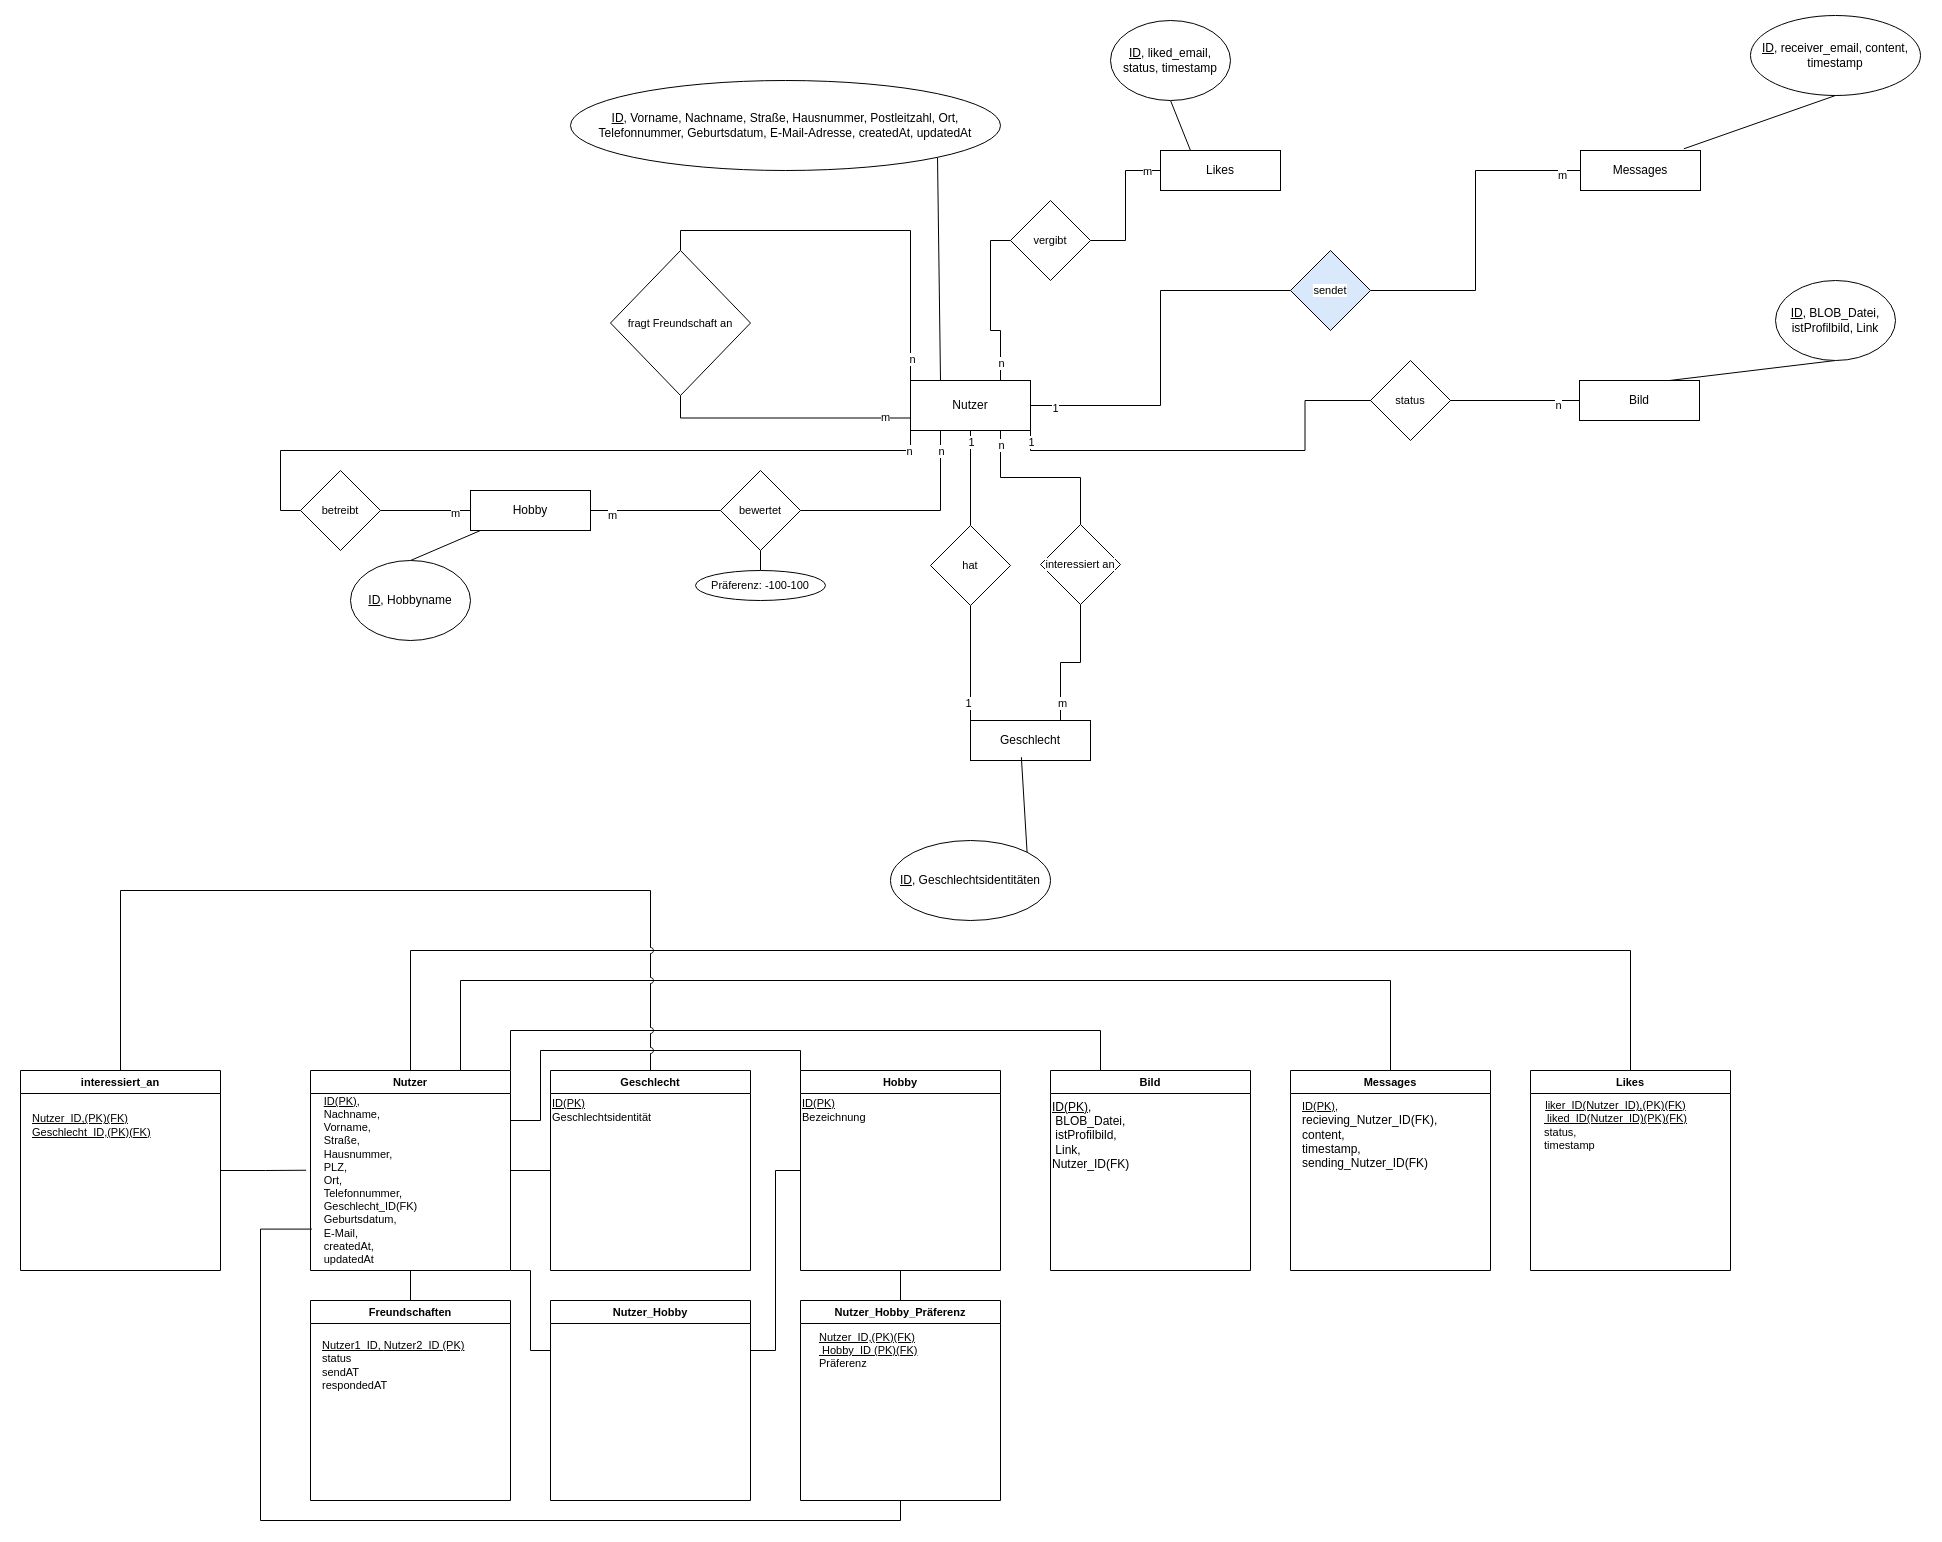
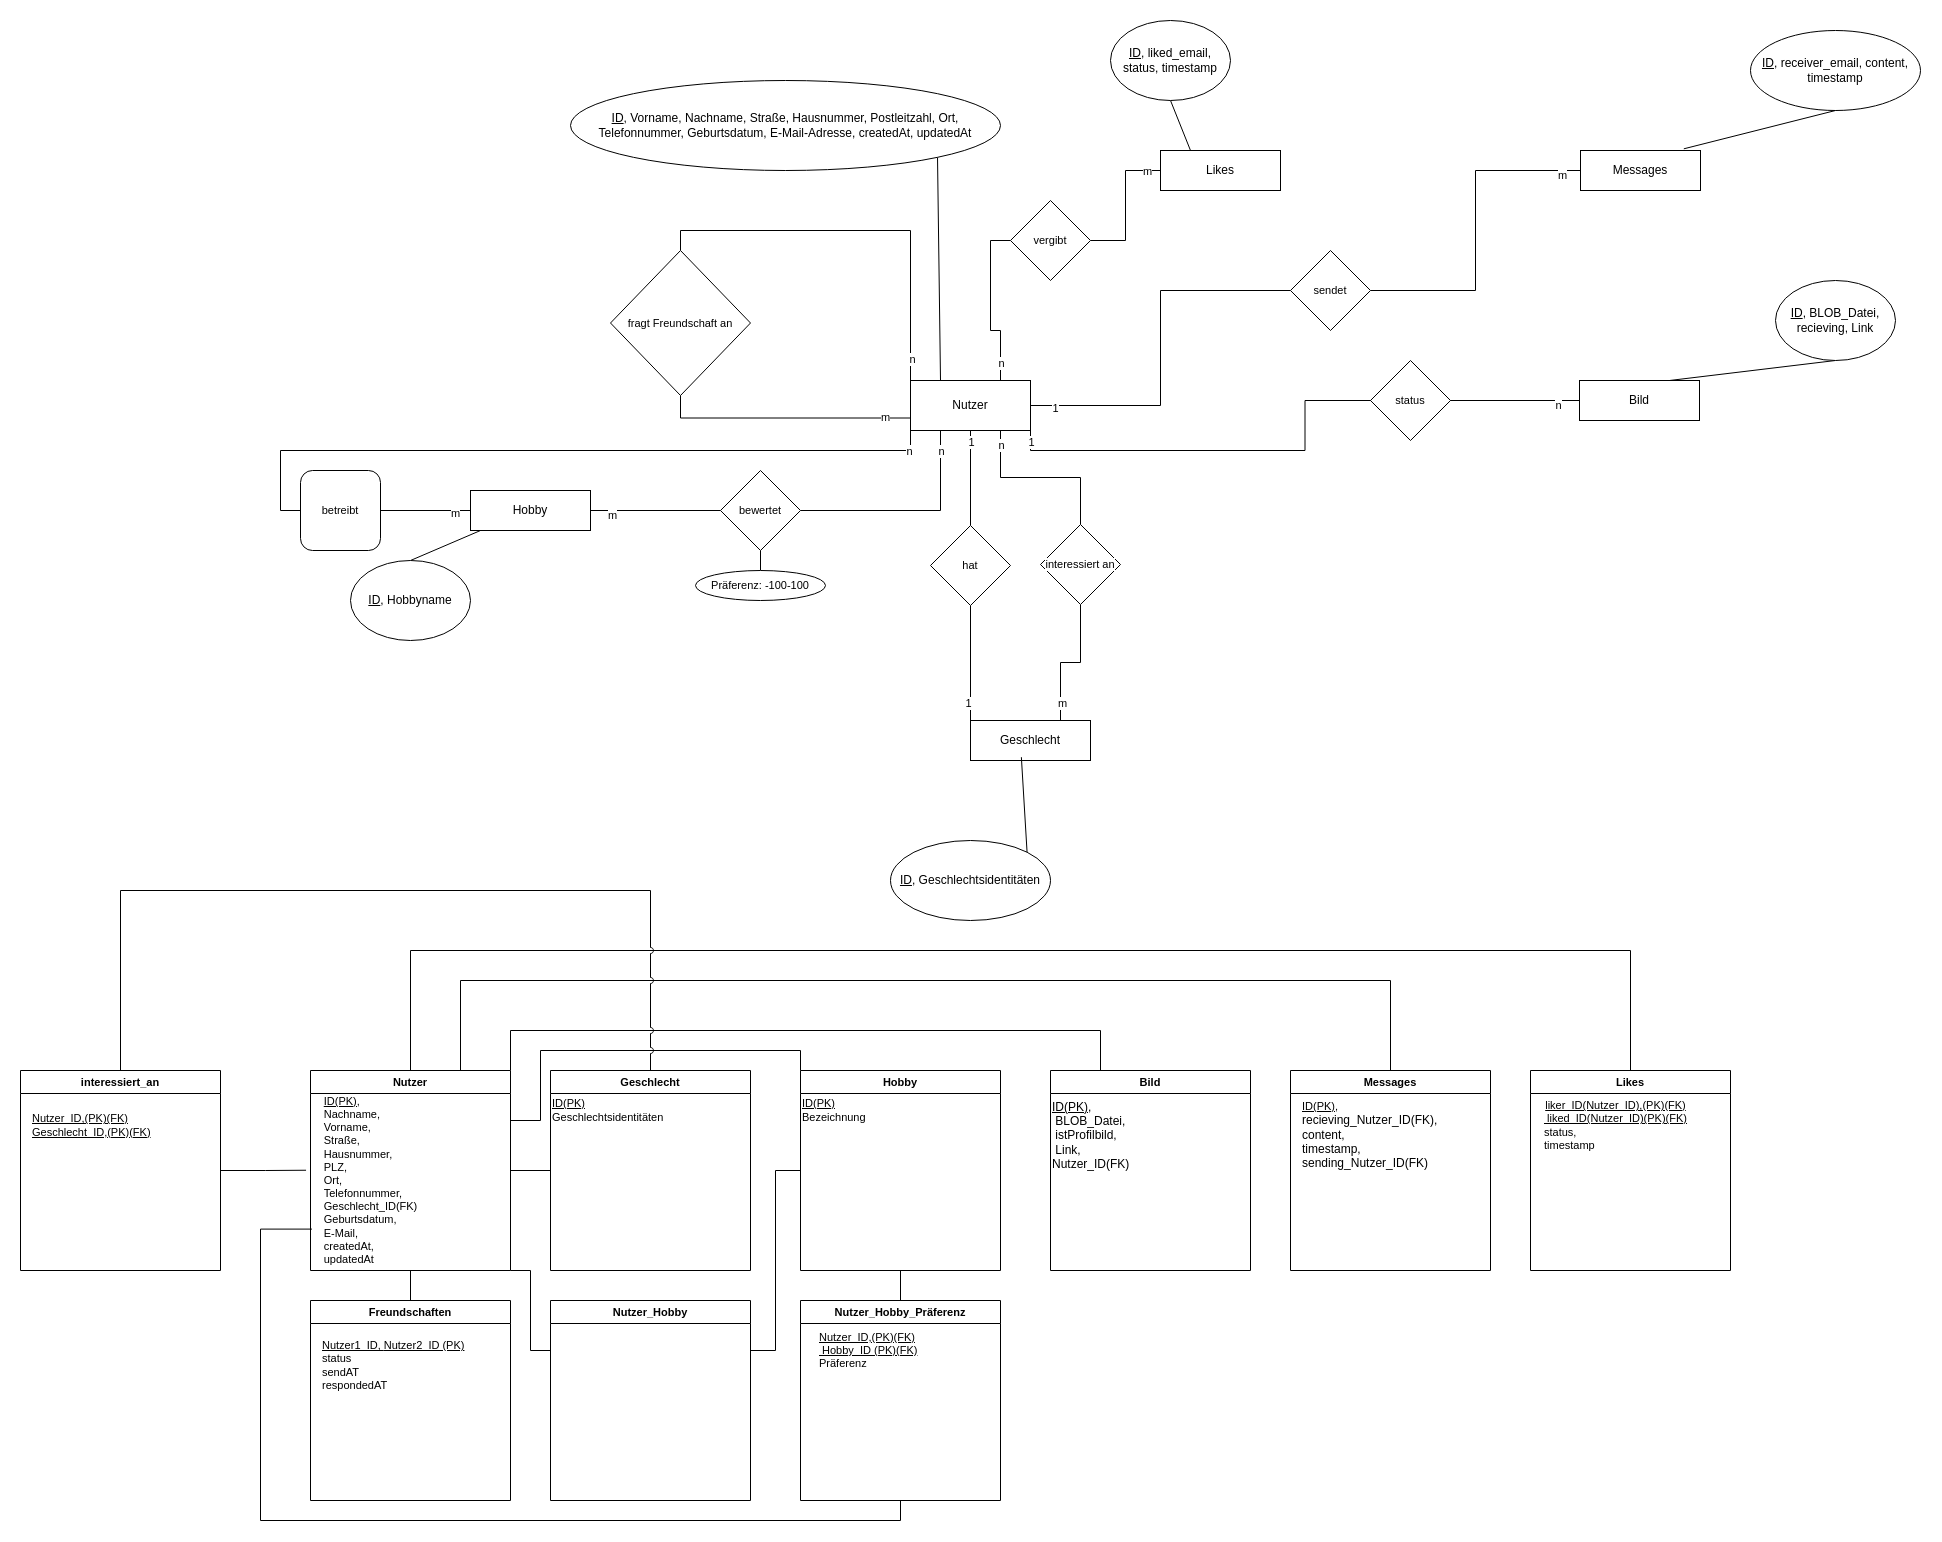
node "ID, receiver_email, content, timestamp": moved (1836, 56) -> (1836, 71)
node "sendet": fillcolor #dae8fc -> #ffffff
node "ID, BLOB_Datei, istProfilbild, Link": label "ID, BLOB_Datei, istProfilbild, Link" -> "ID, BLOB_Datei, recieving, Link"
node "betreibt": shape diamond -> rounded rectangle
node "ID(PK) Geschlechtsidentität": label "ID(PK) Geschlechtsidentität" -> "ID(PK) Geschlechtsidentitäten"
